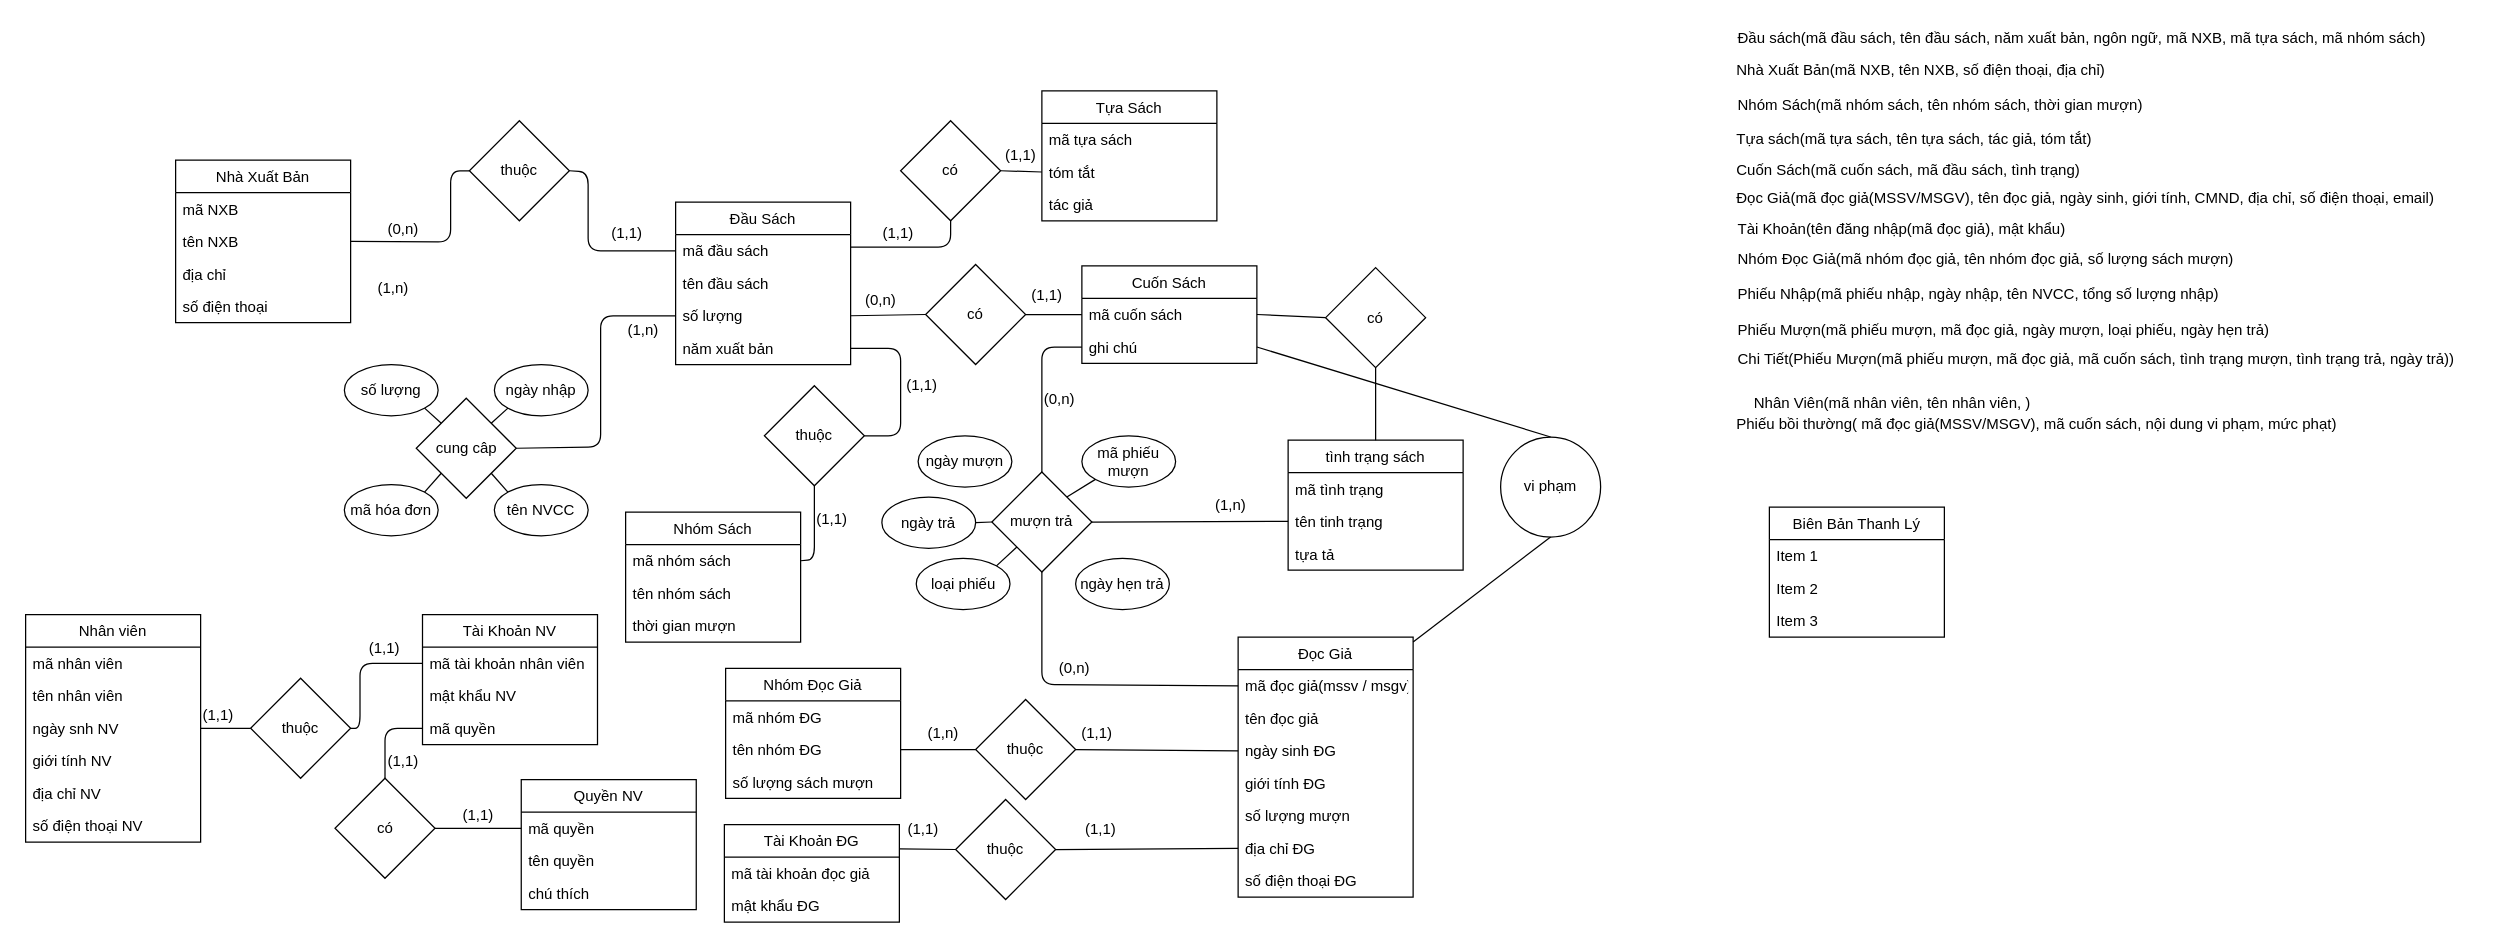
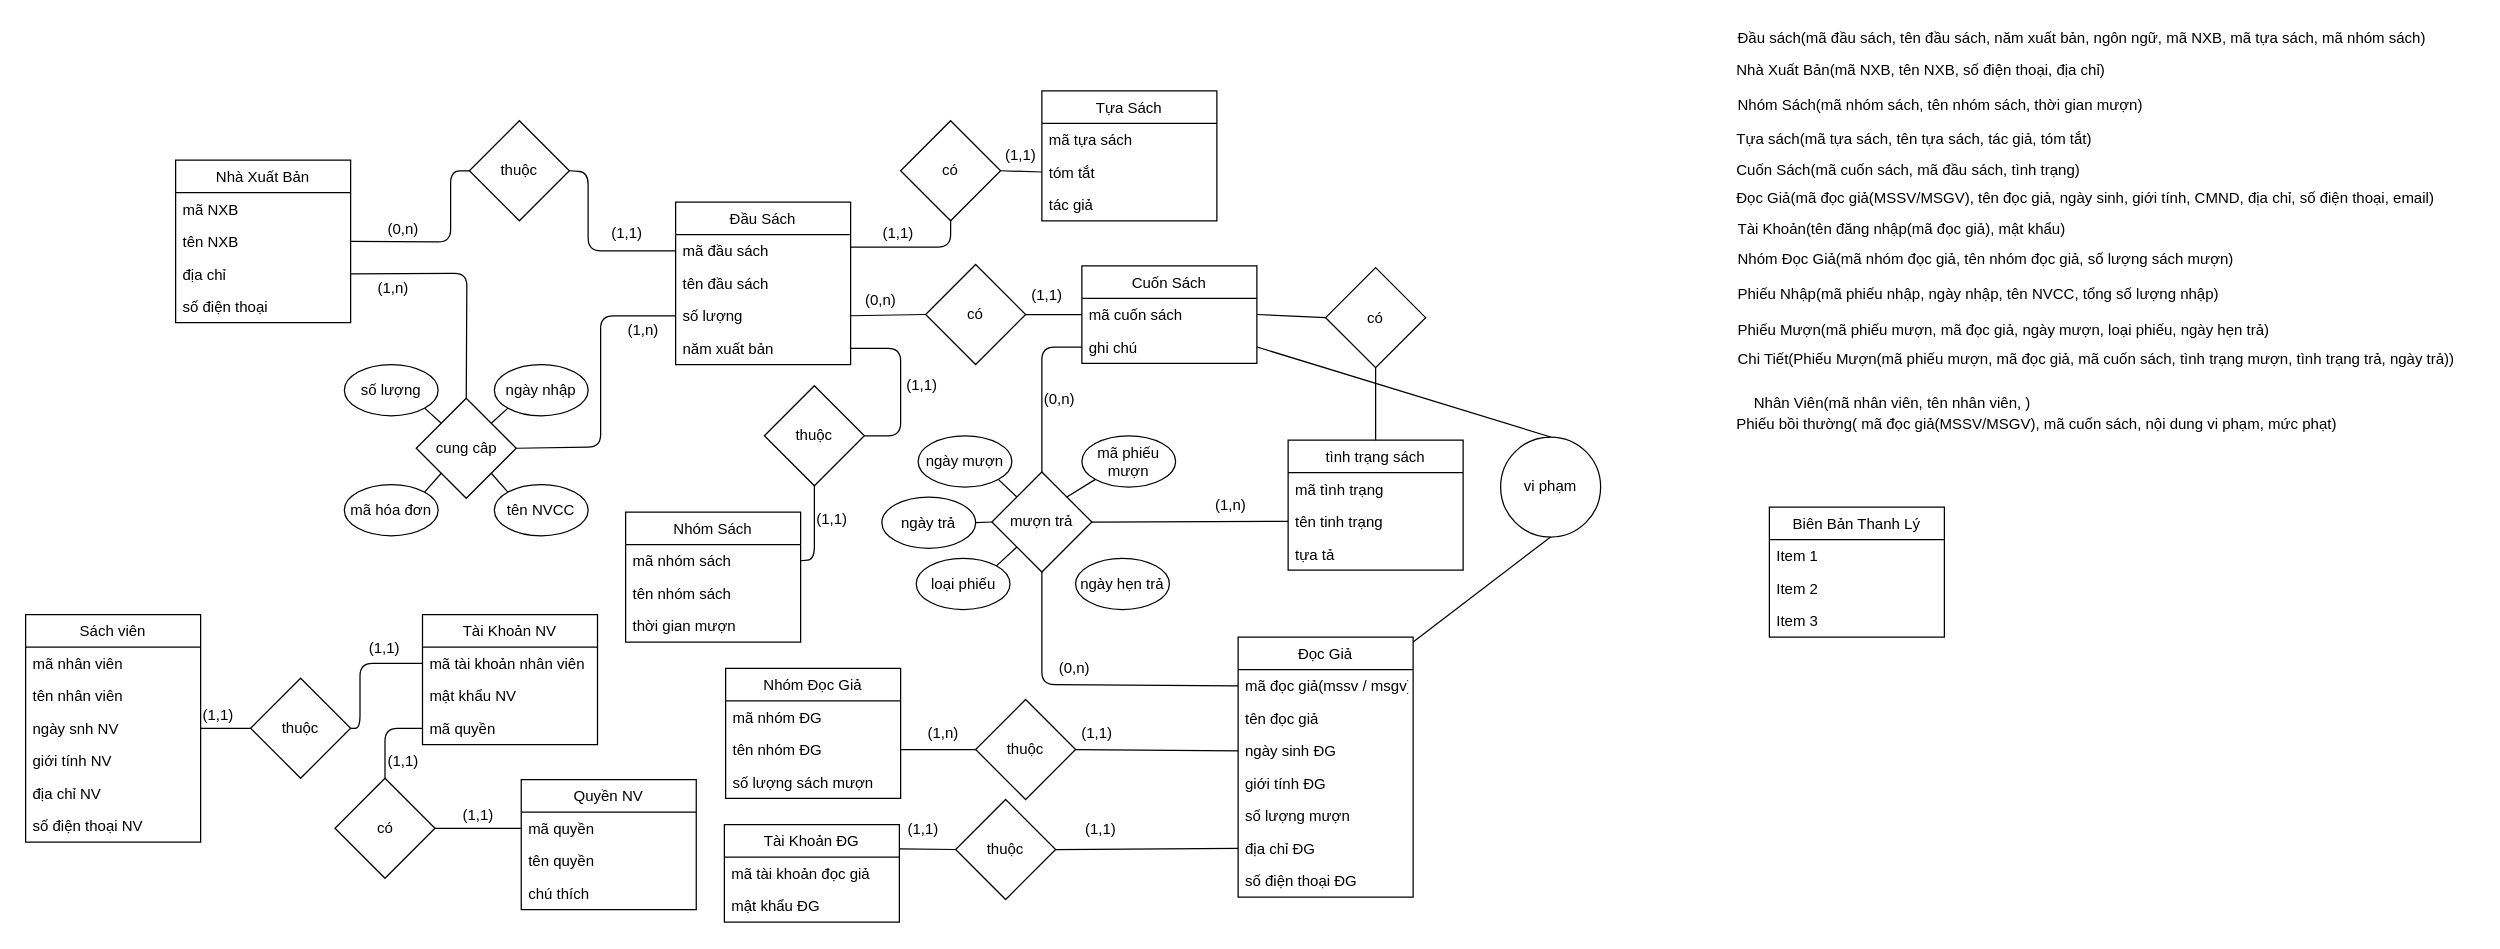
edge "địa chỉ" -- "cung câp": added
edge "ngày mượn" -- "mượn trả": added
node "Nhân viên": label "Nhân viên" -> "Sách viên"
